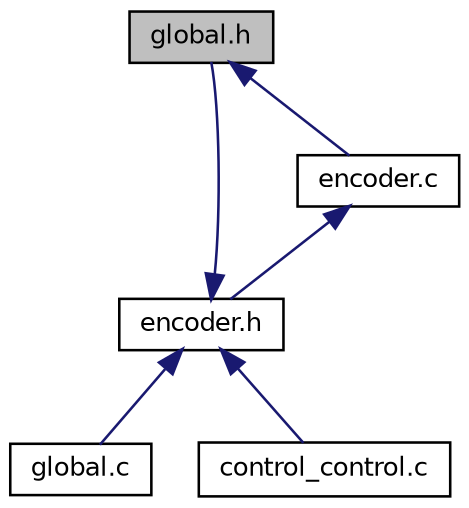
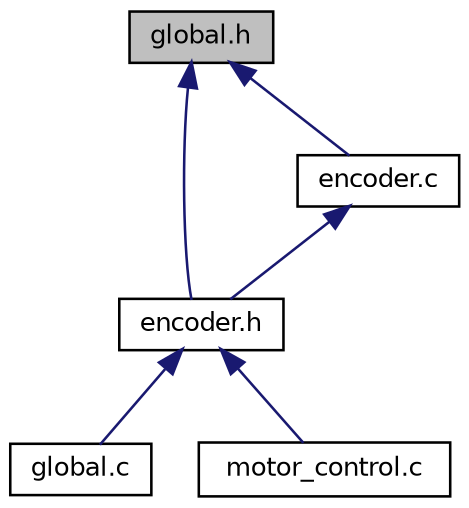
edge "global.h" -> "encoder.h": reversed
node "control_control.c": label "control_control.c" -> "motor_control.c"
